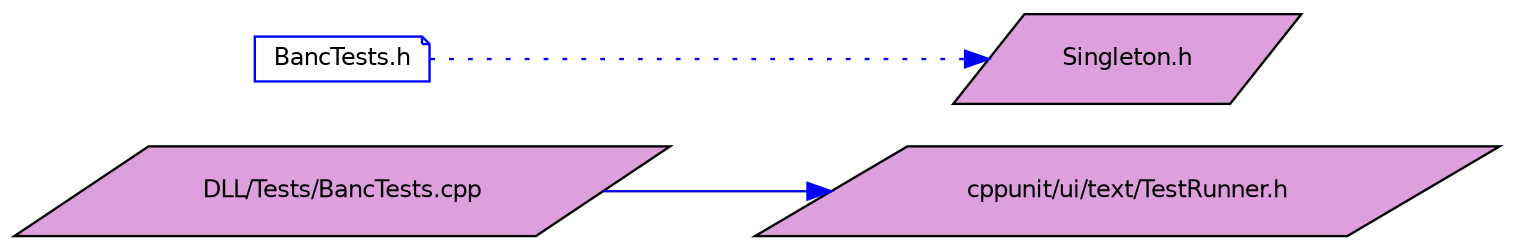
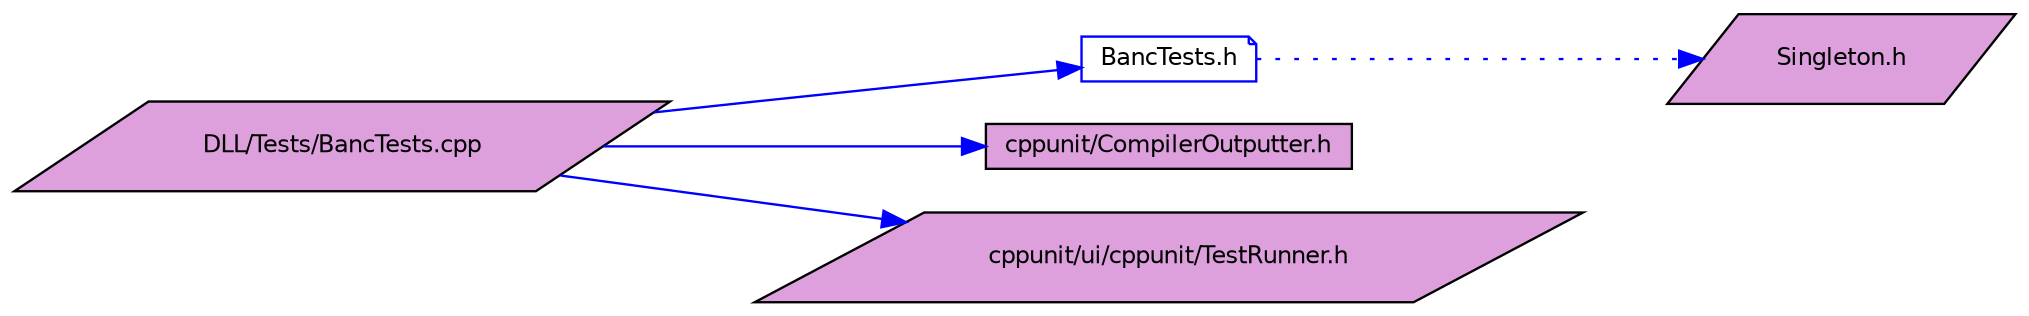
edge "DLL/Tests/BancTests.cpp" -> "BancTests.h": added
node "cppunit/CompilerOutputter.h": added
node "cppunit/ui/text/TestRunner.h": label "cppunit/ui/text/TestRunner.h" -> "cppunit/ui/cppunit/TestRunner.h"
